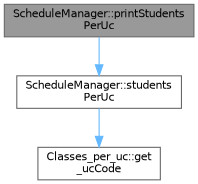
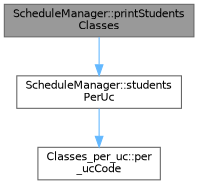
node "ScheduleManager::printStudents PerUc": label "ScheduleManager::printStudents PerUc" -> "ScheduleManager::printStudents Classes"
node "Classes_per_uc::get _ucCode": label "Classes_per_uc::get _ucCode" -> "Classes_per_uc::per _ucCode"
